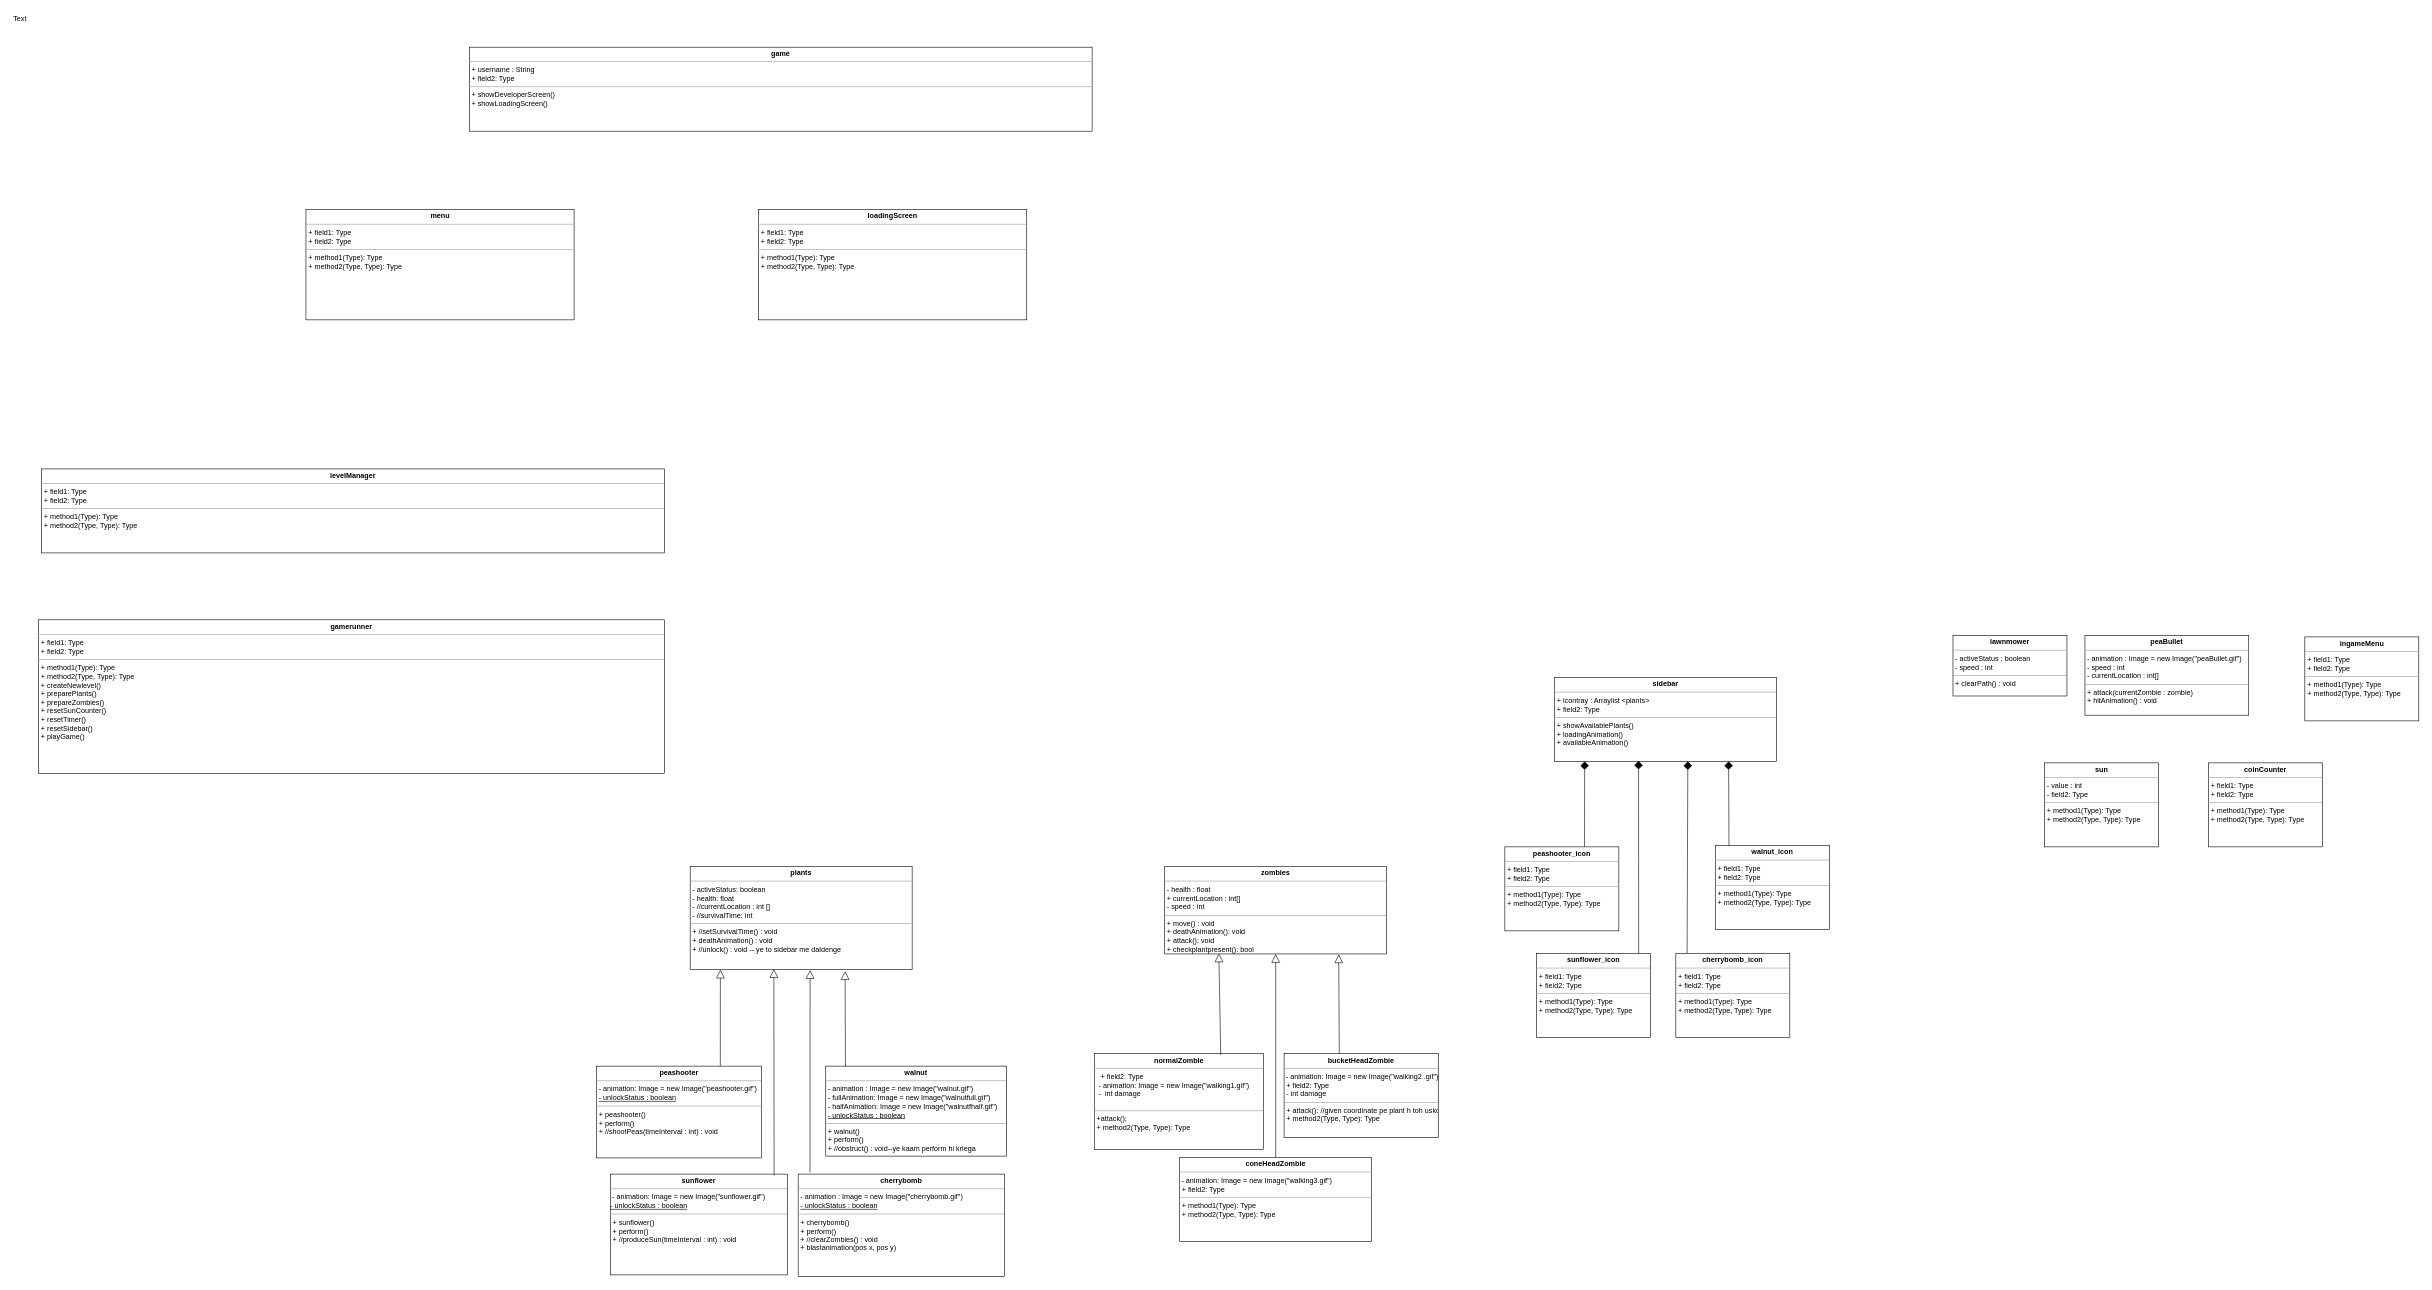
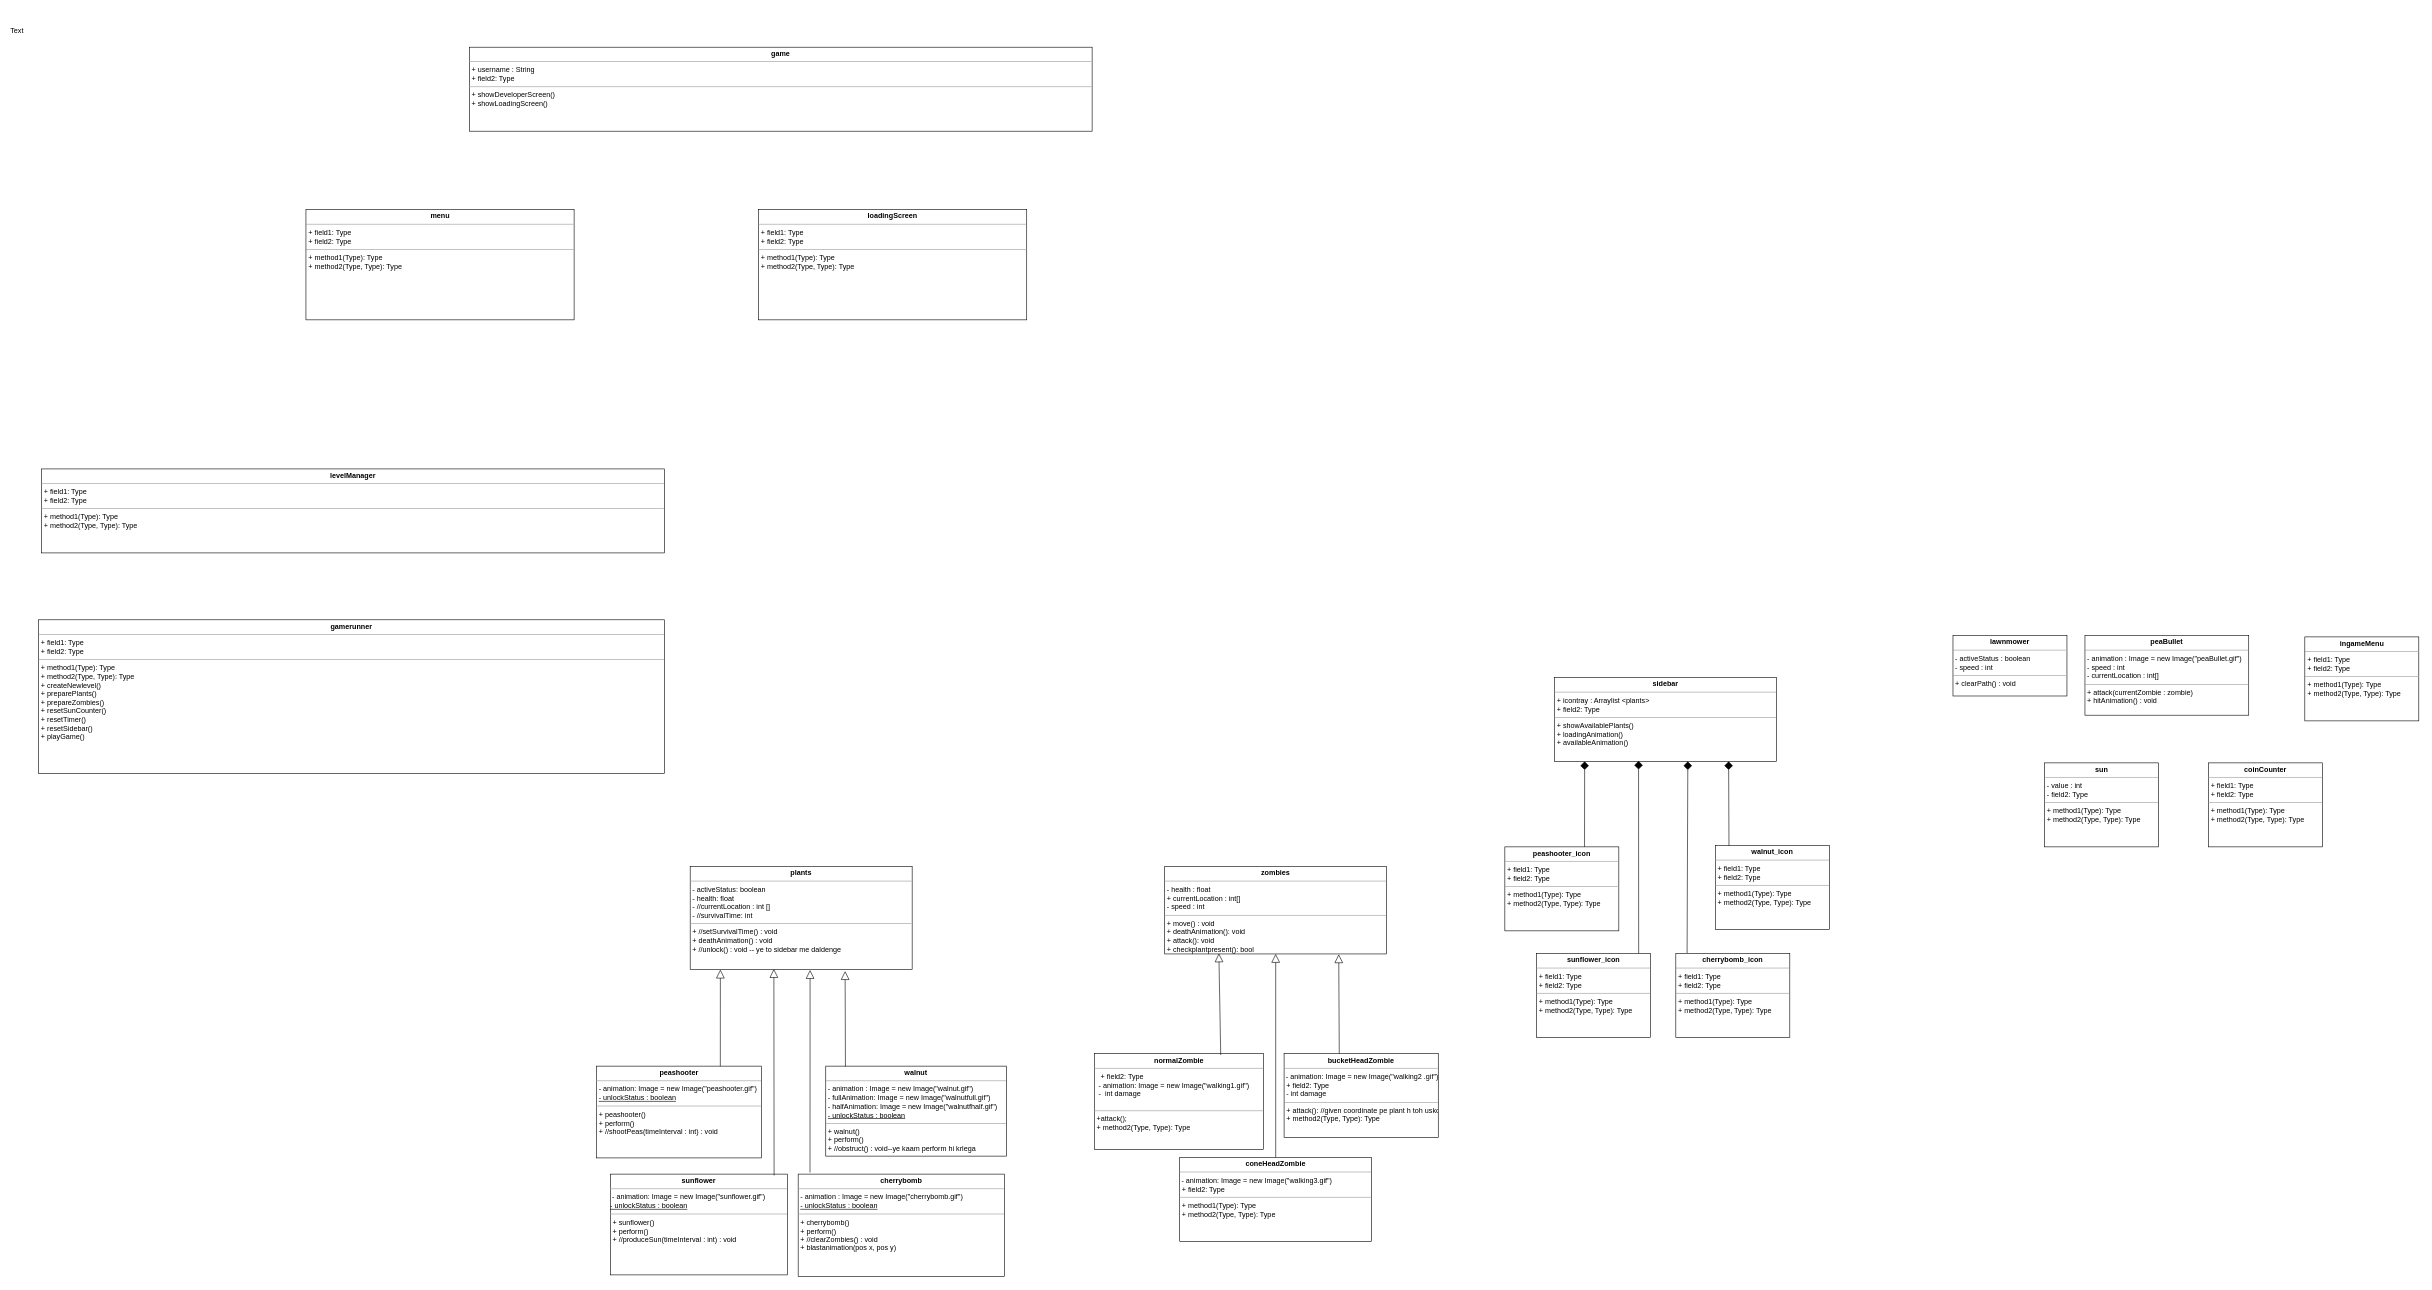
node "Text": moved (24, 18) -> (21, 30)
